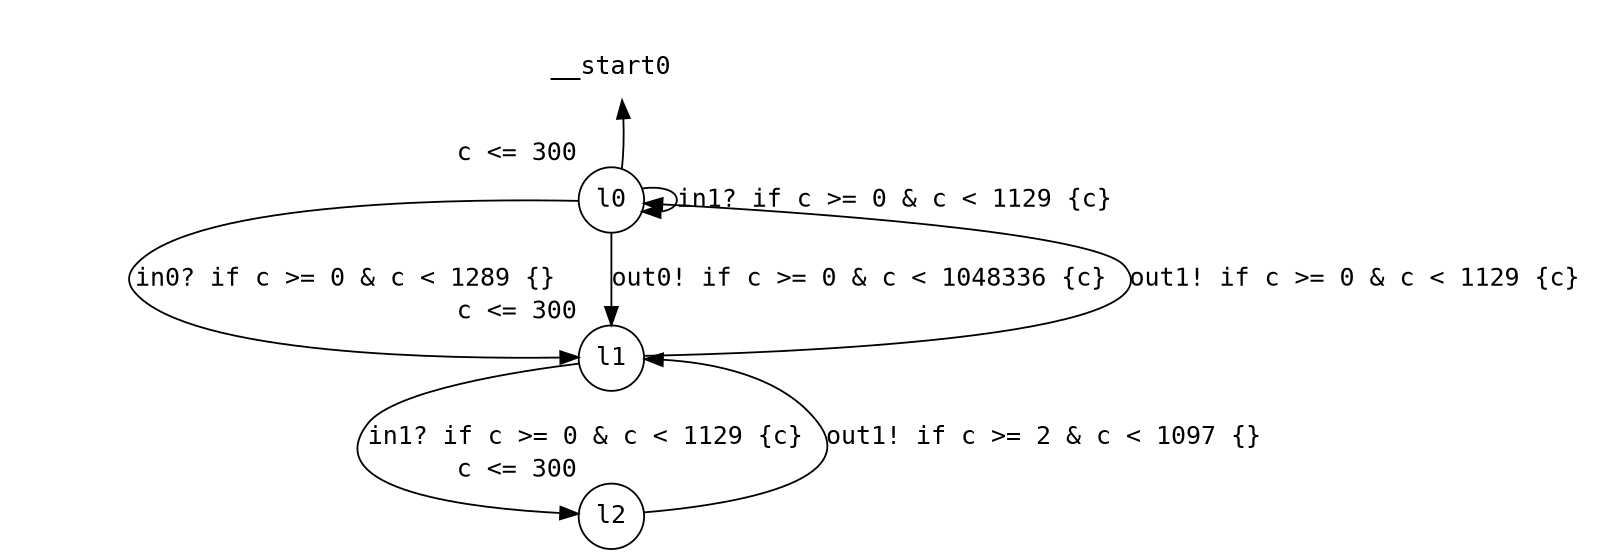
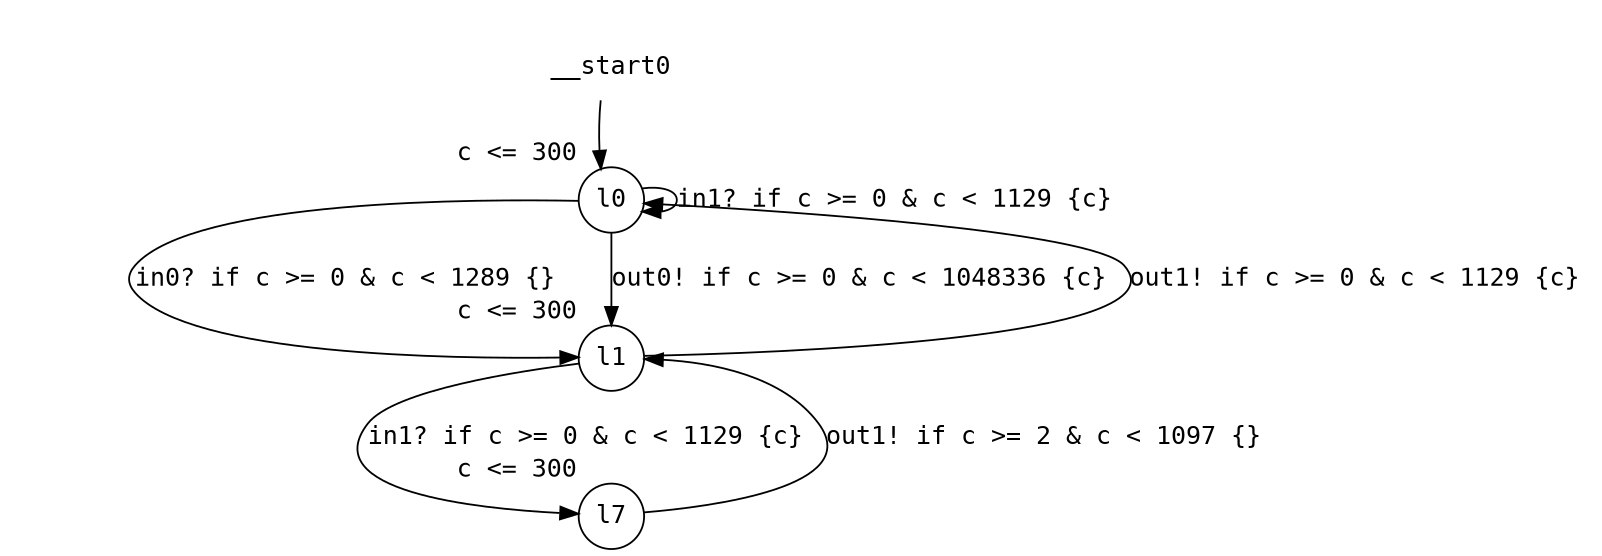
edge "l0 c <= 300" -> "__start0": reversed
node "l2 c <= 300": label "l2 c <= 300" -> "l7 c <= 300"
